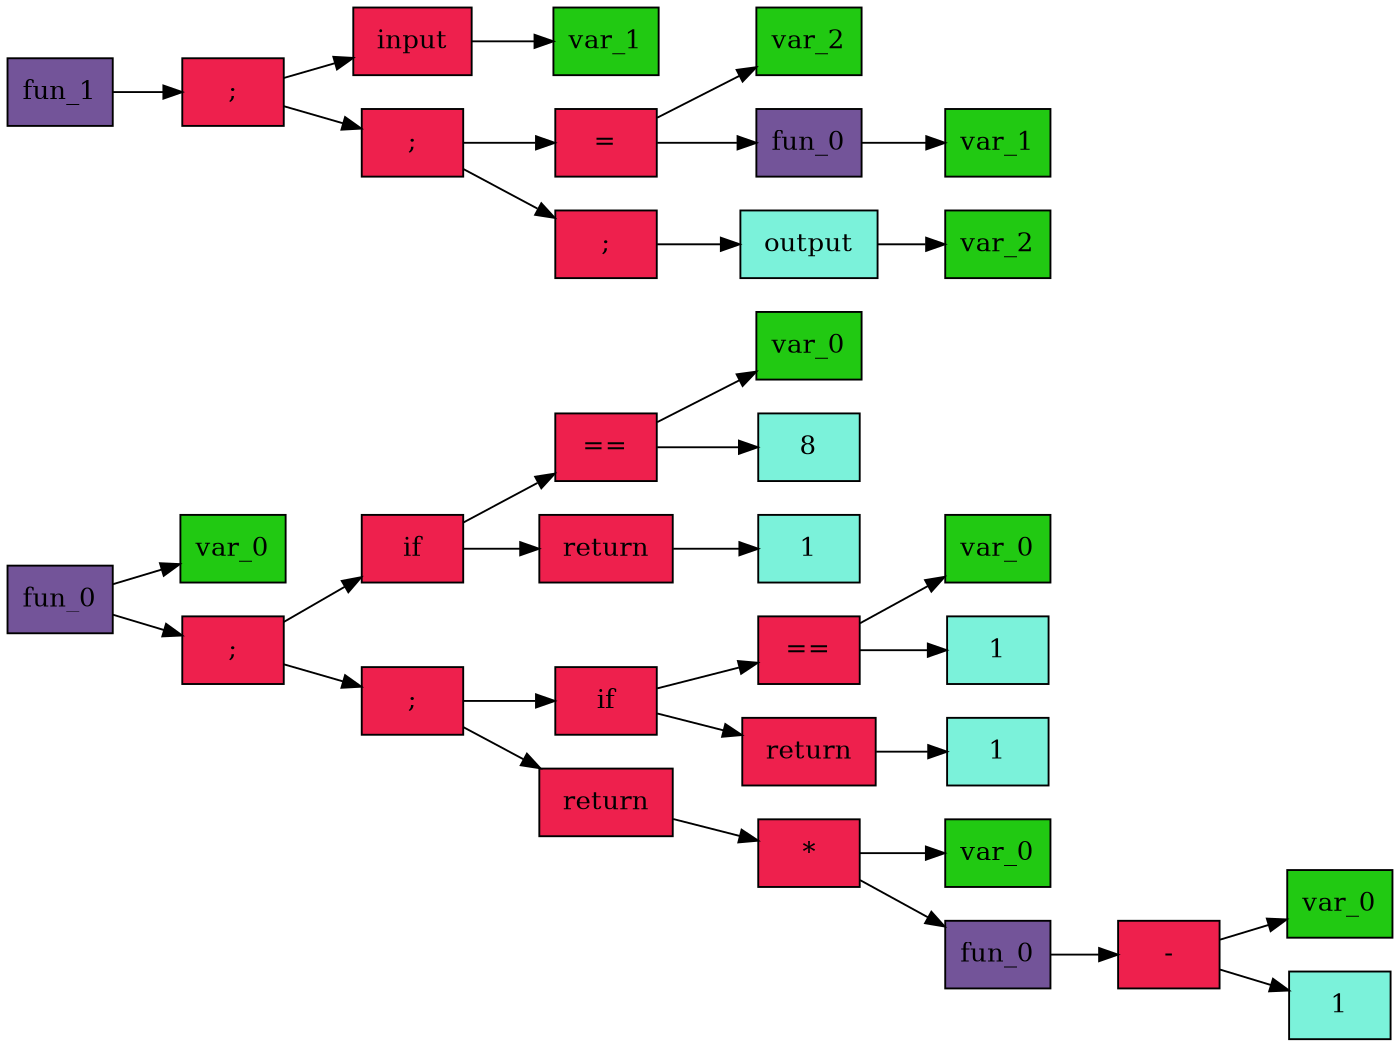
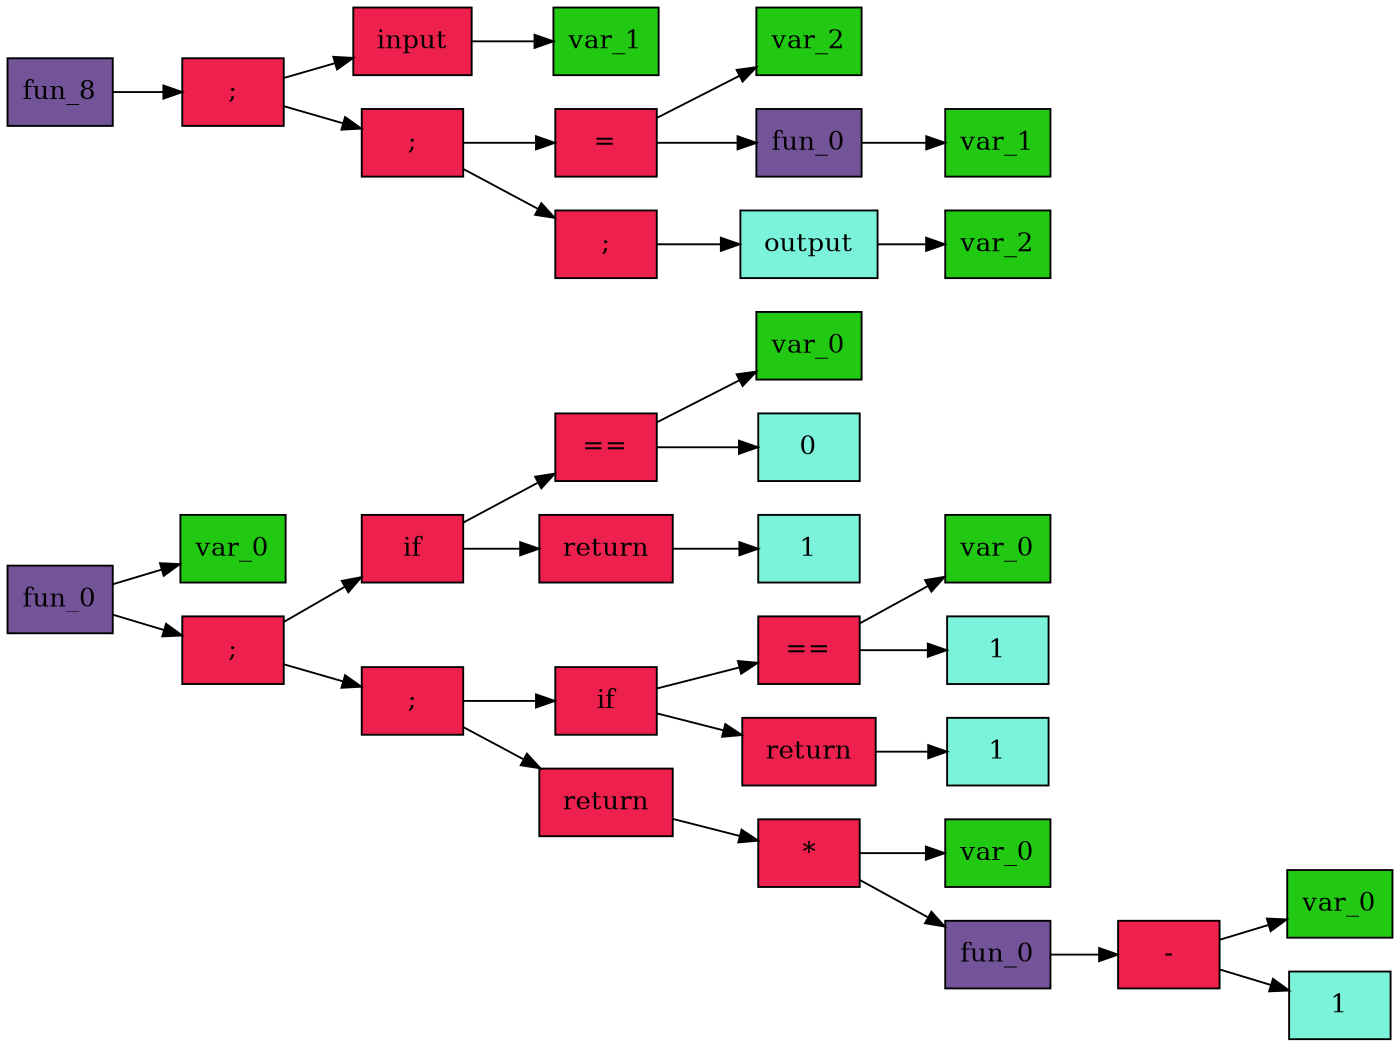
node "fun_1": label "fun_1" -> "fun_8"
node "8": label "8" -> "0"
